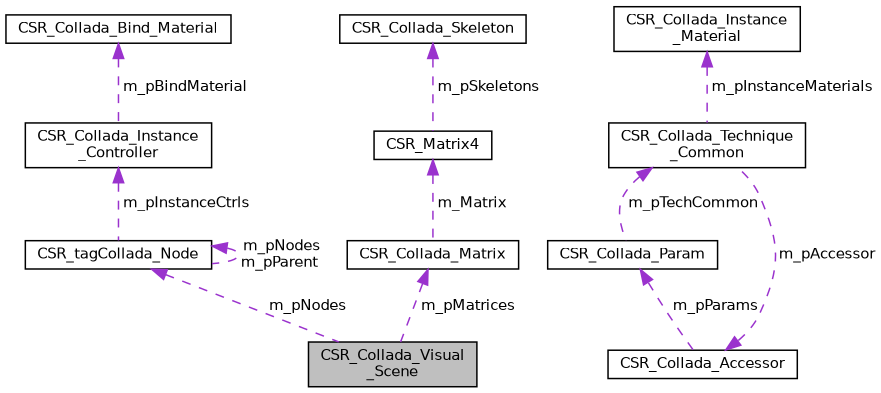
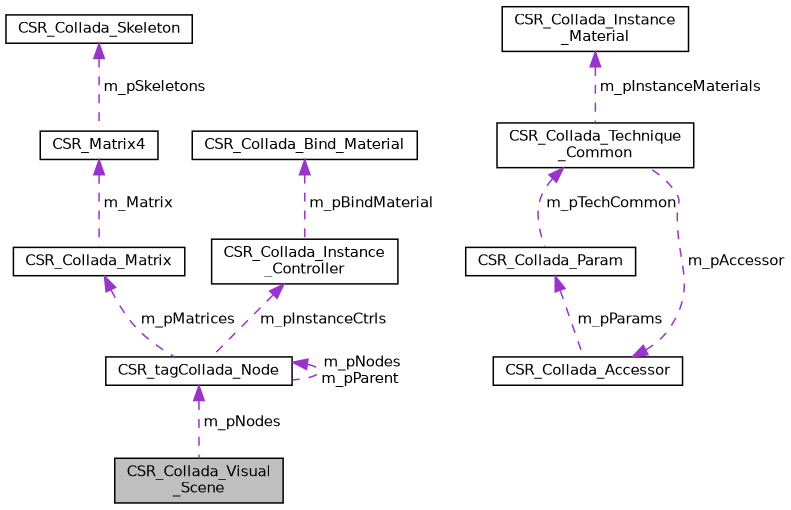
edge "CSR_Collada_Visual _Scene" -> "CSR_Collada_Matrix": now "CSR_tagCollada_Node" -> "CSR_Collada_Matrix"
